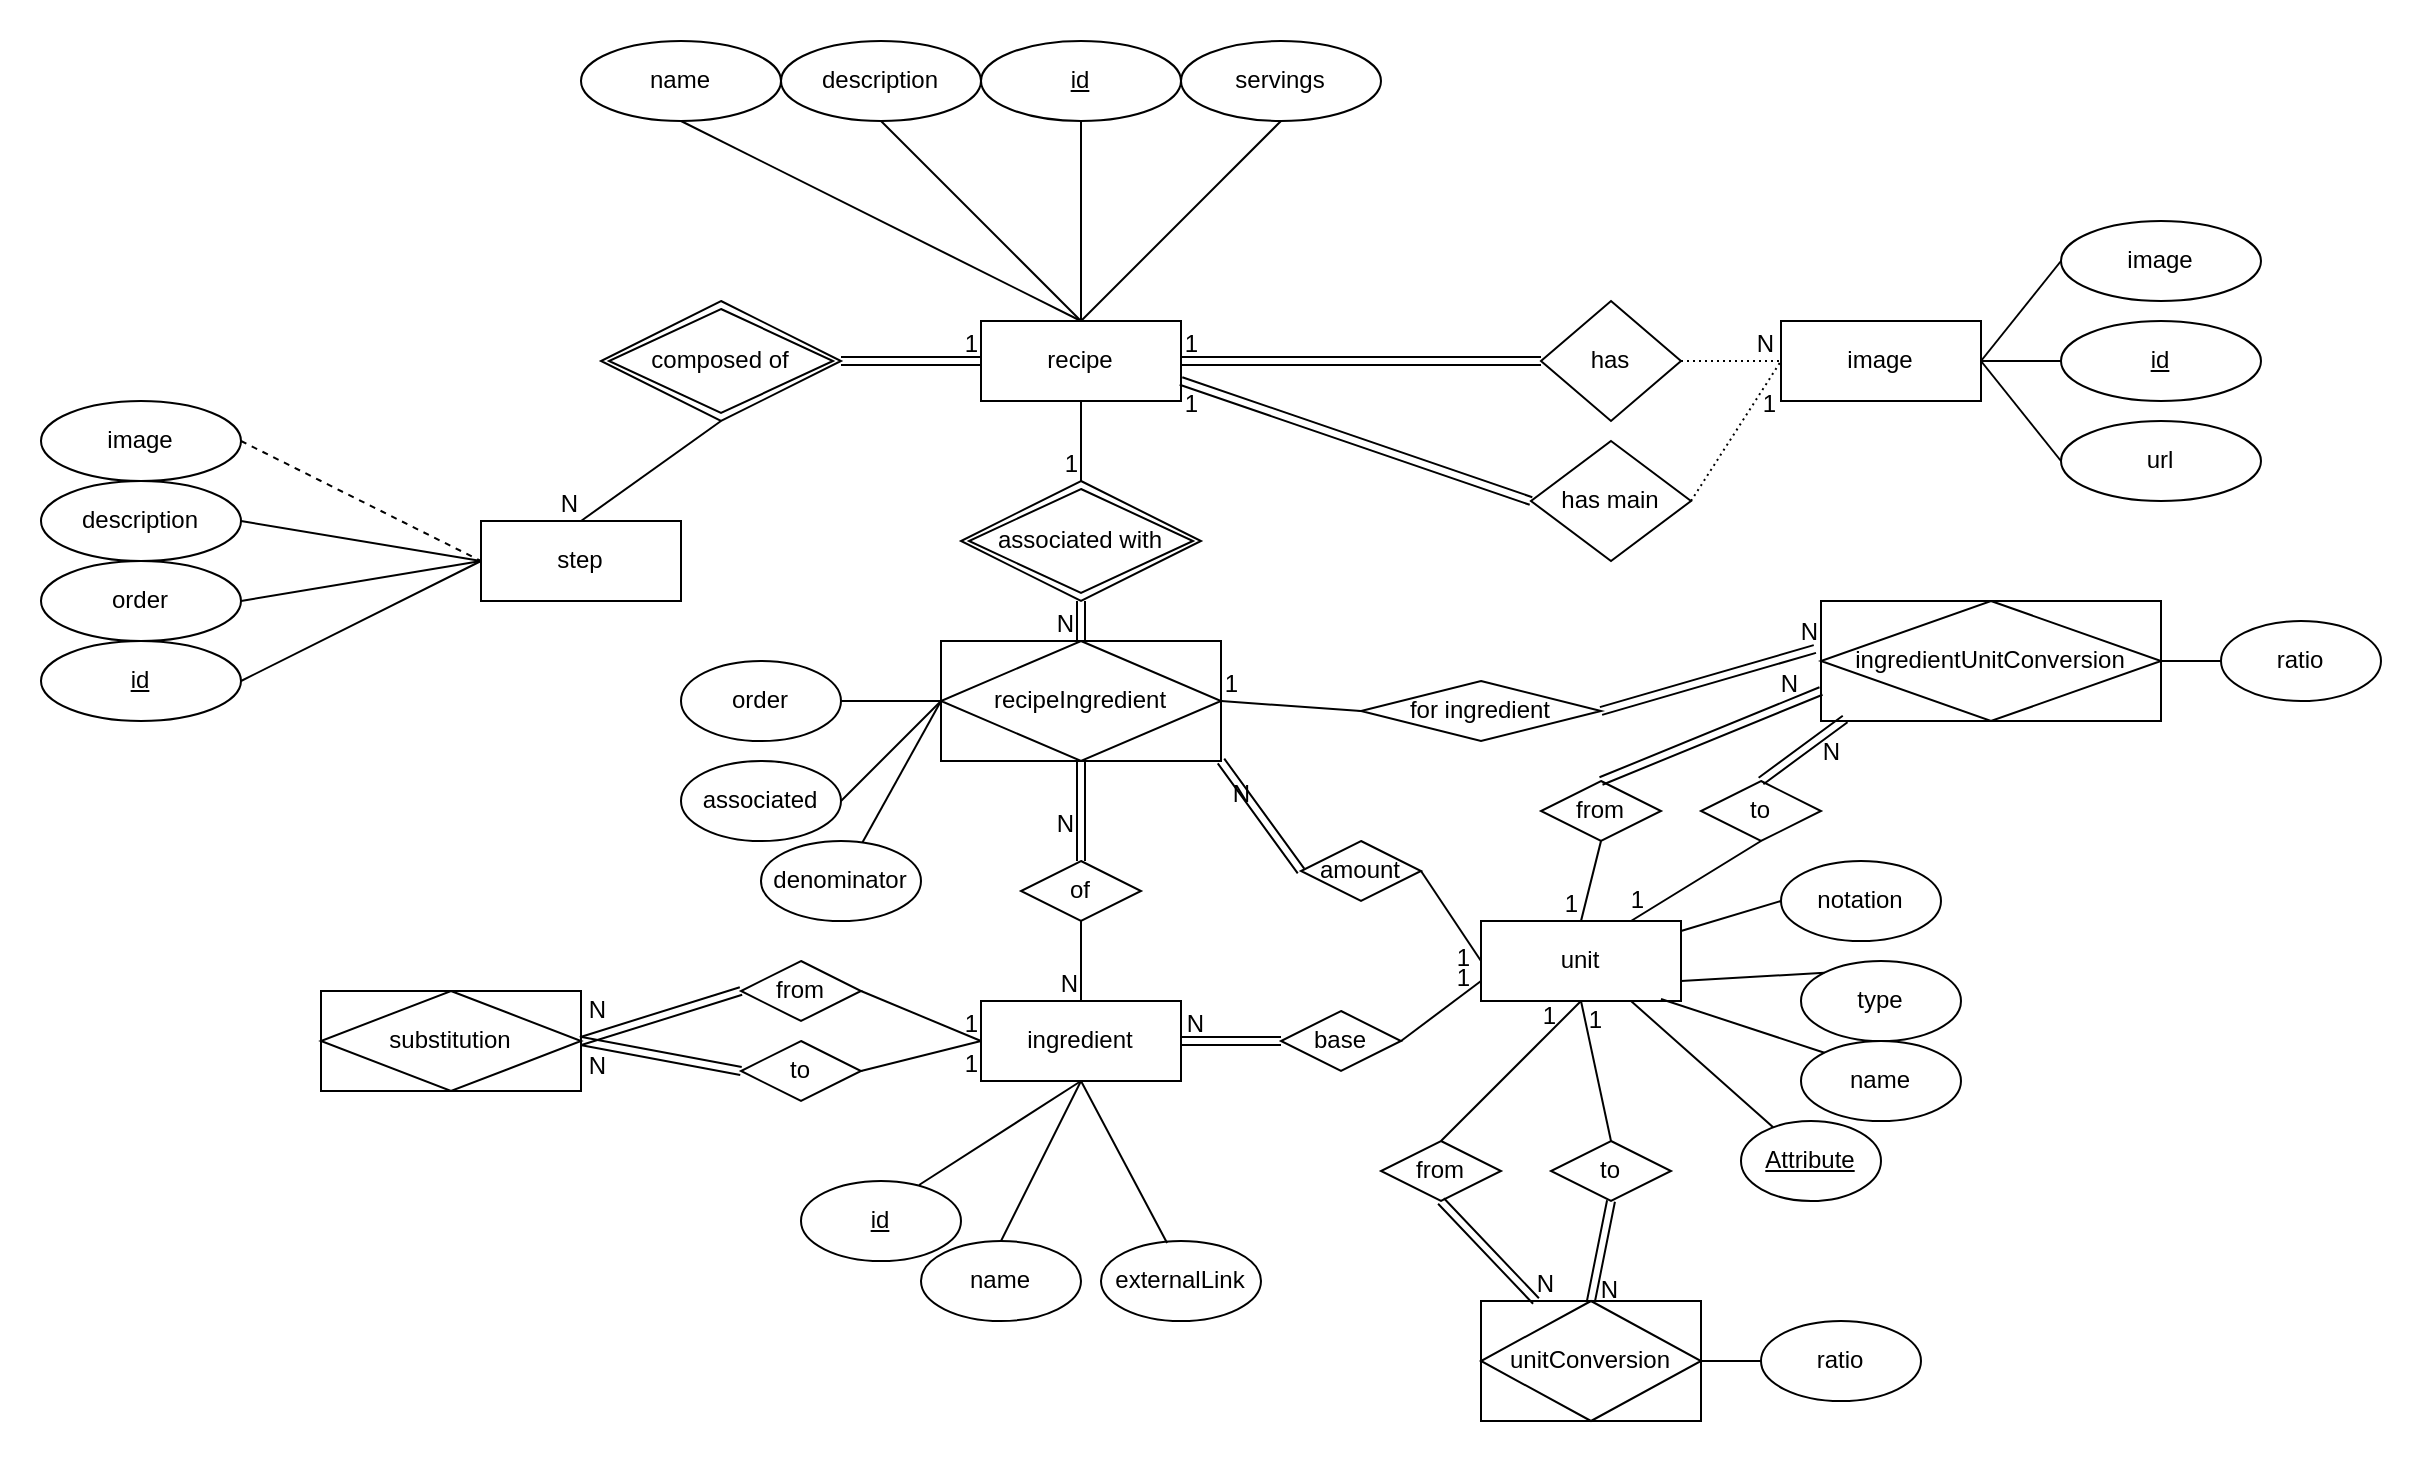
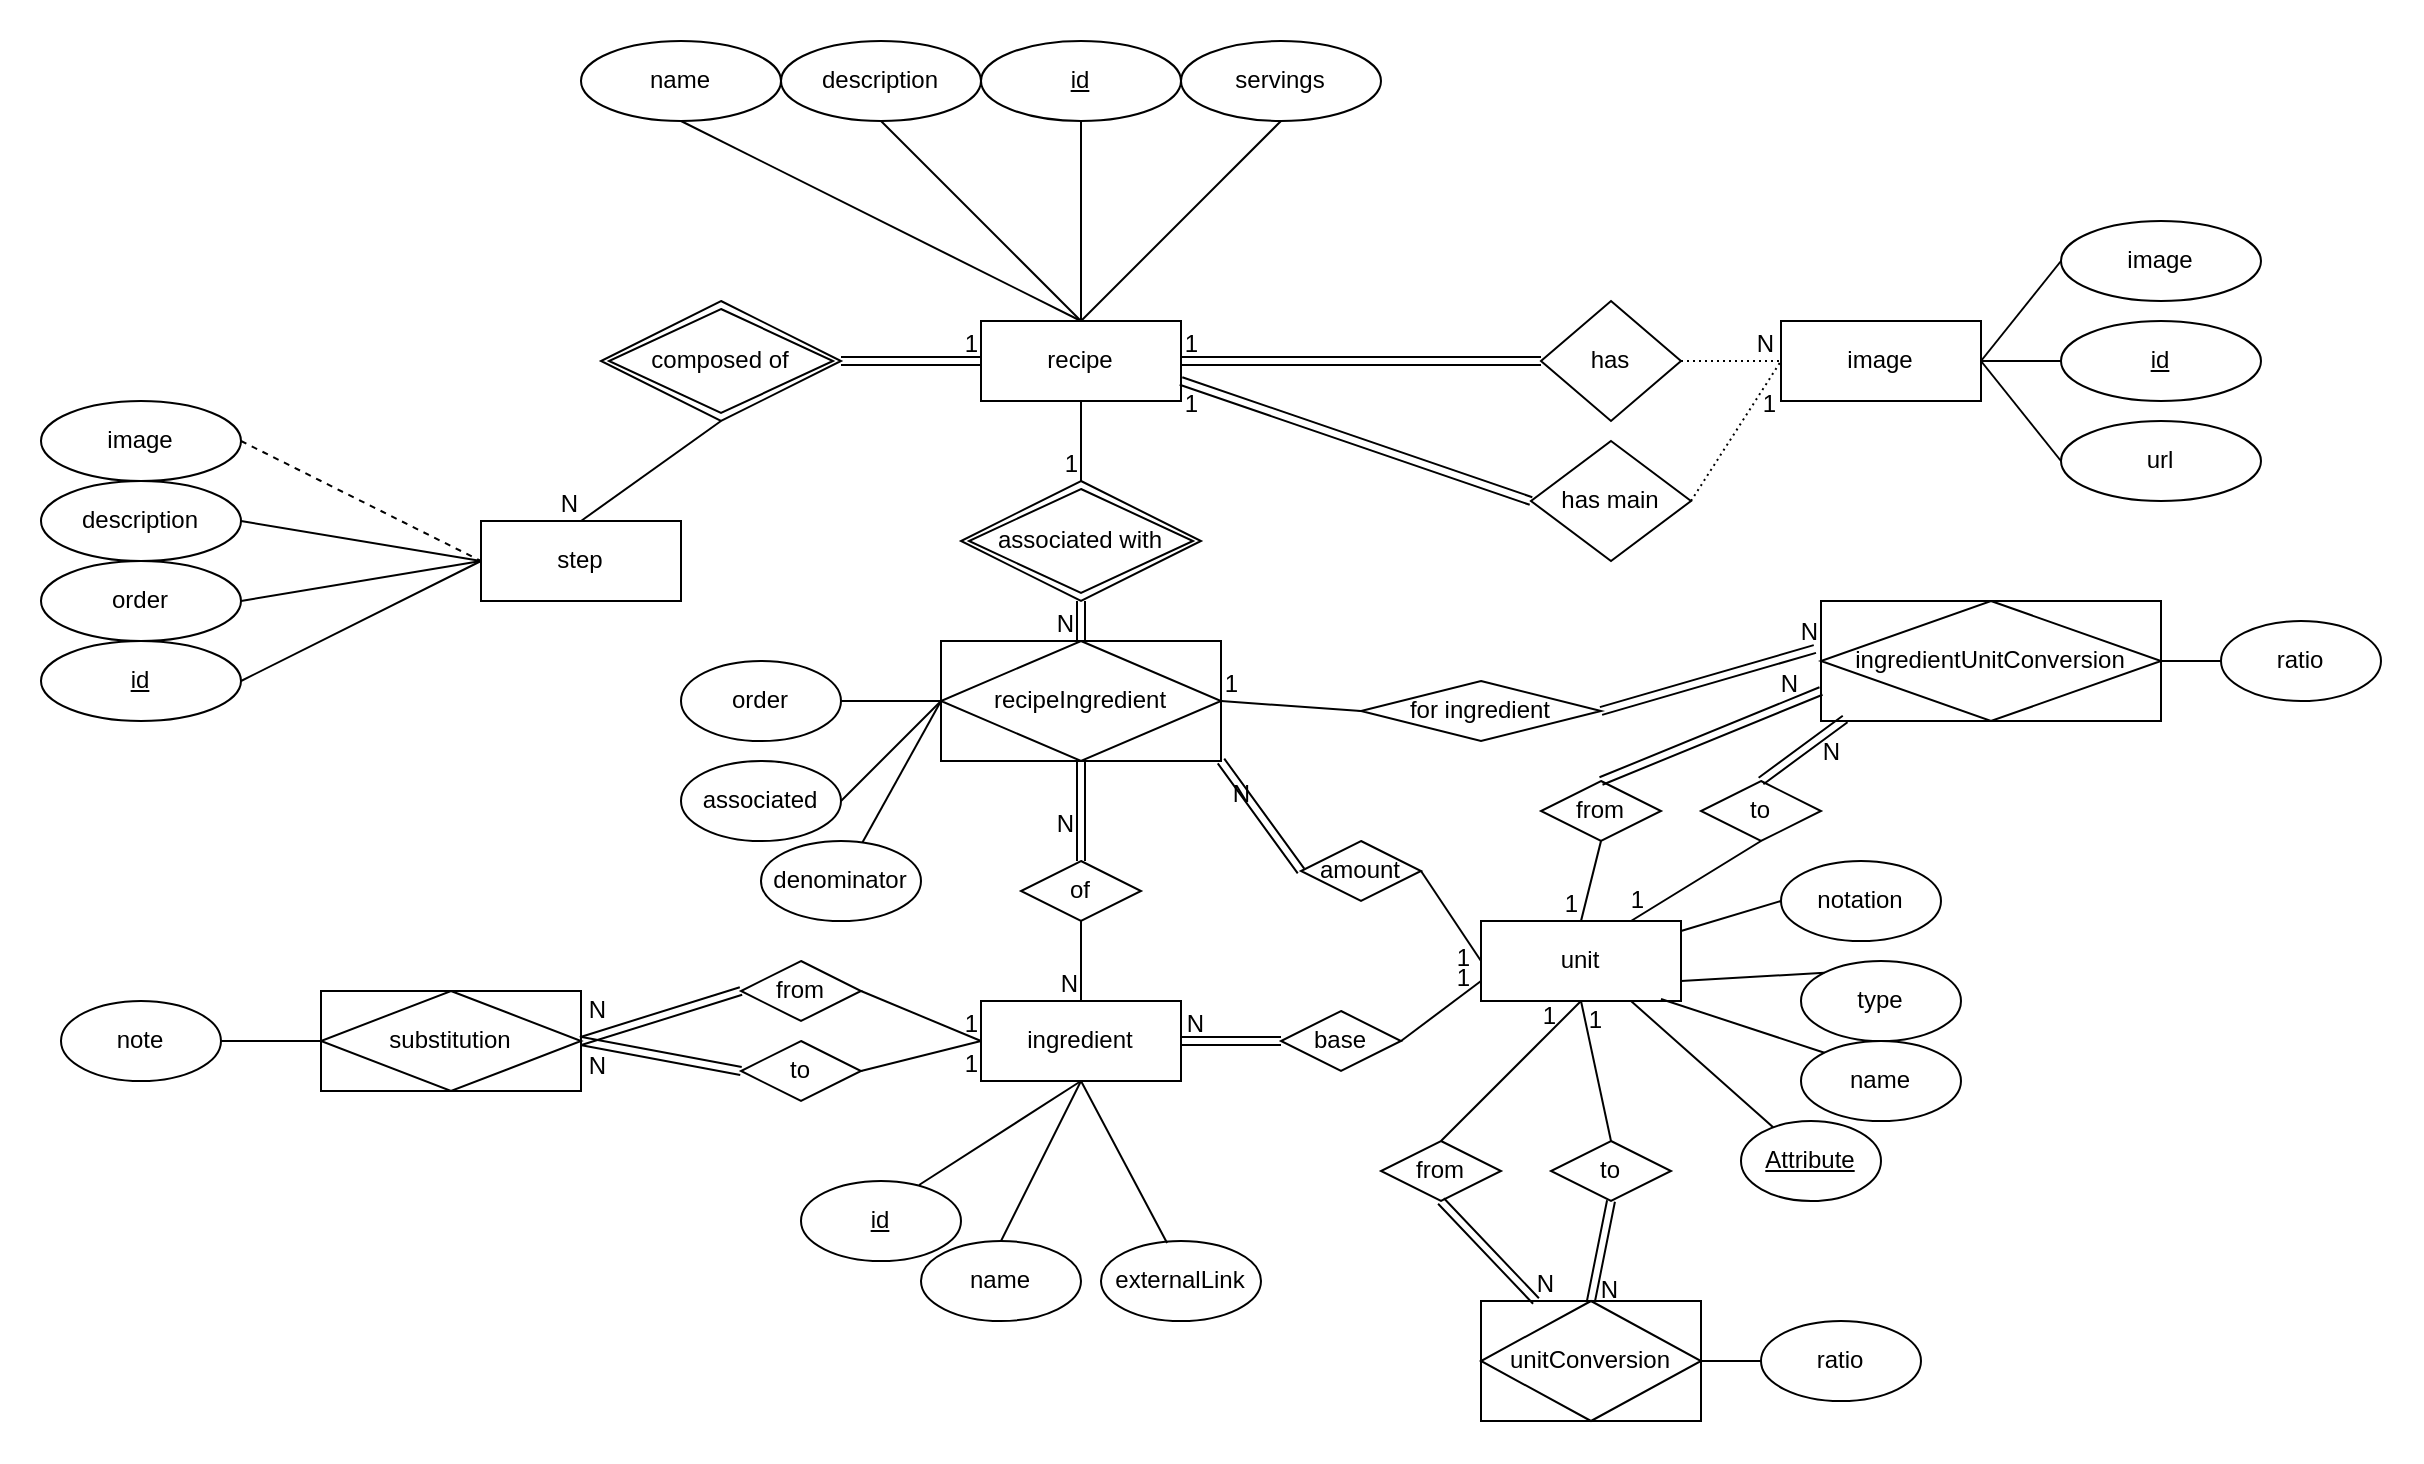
node "note": added
edge "note" -- "substitution": added
